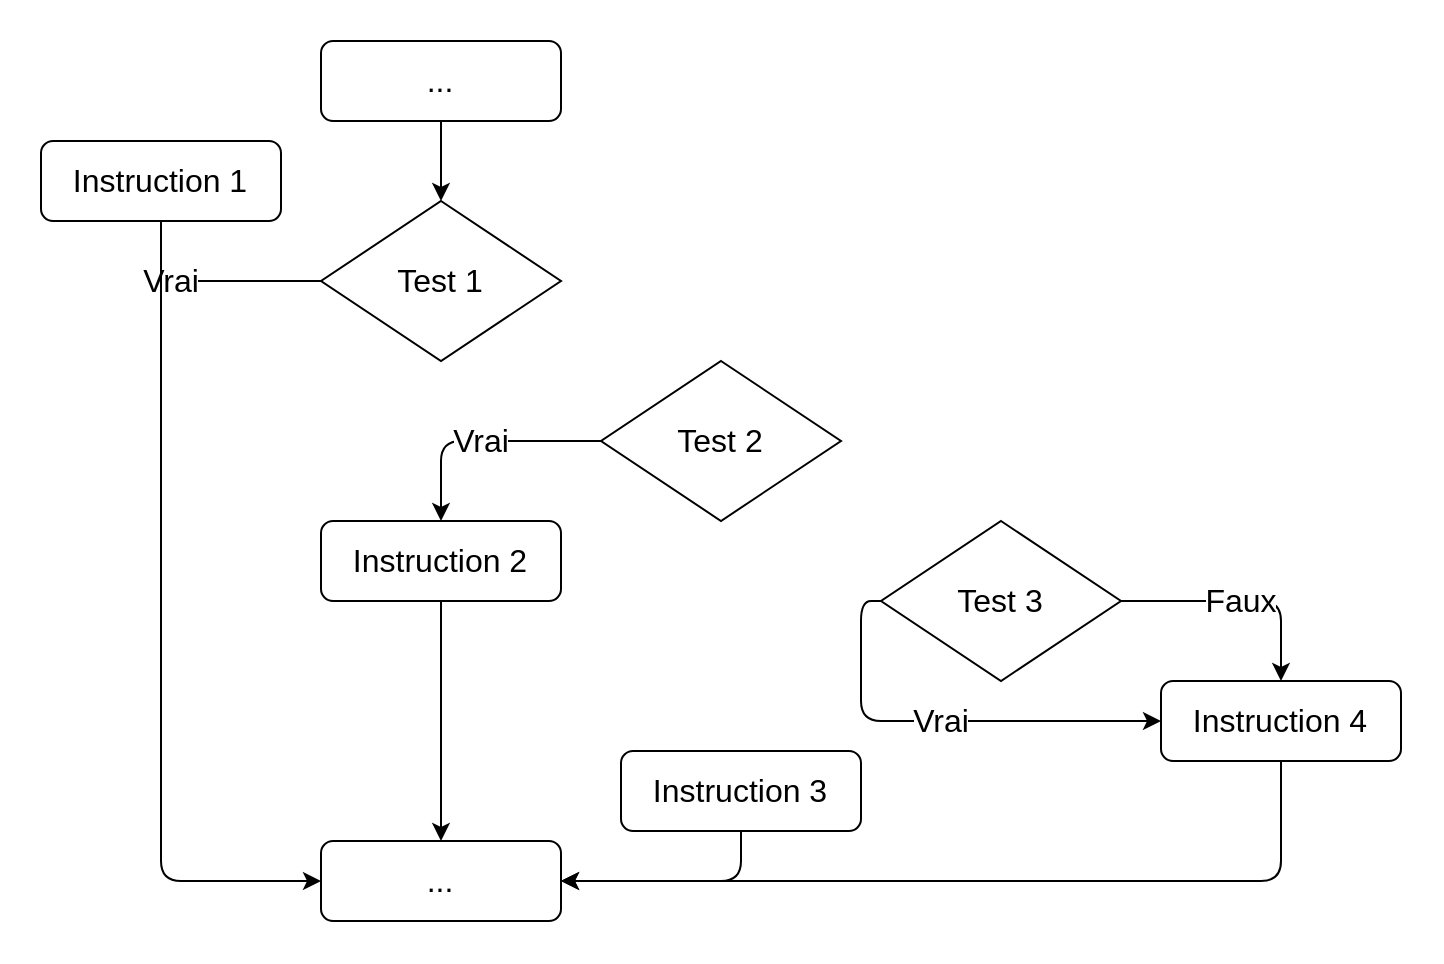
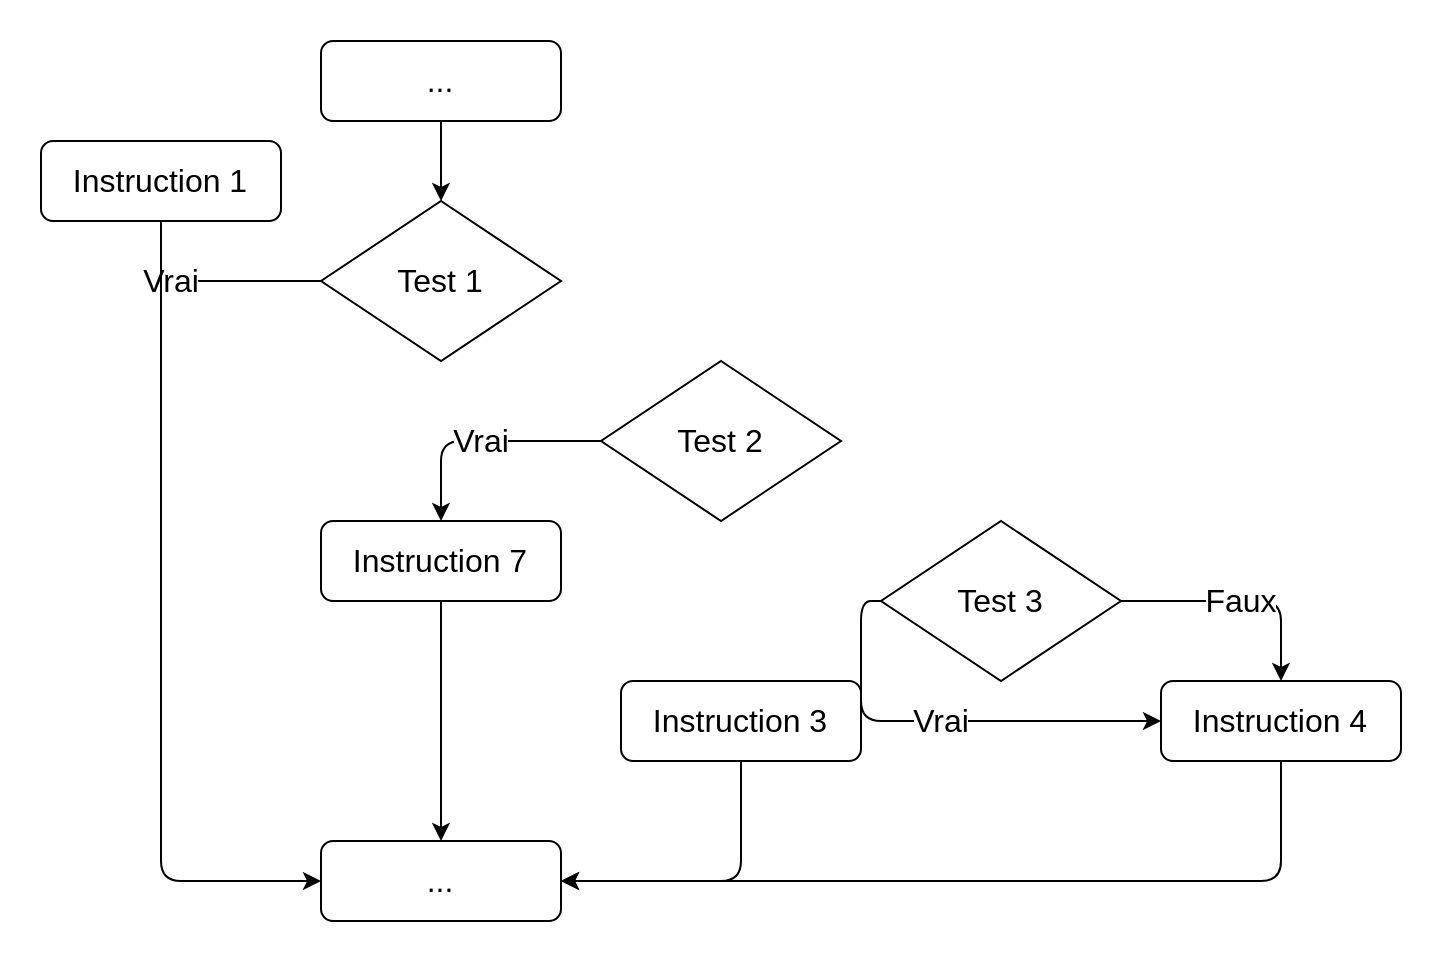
node "Instruction 2": label "Instruction 2" -> "Instruction 7"
node "Instruction 3": moved (741, 791) -> (741, 721)
